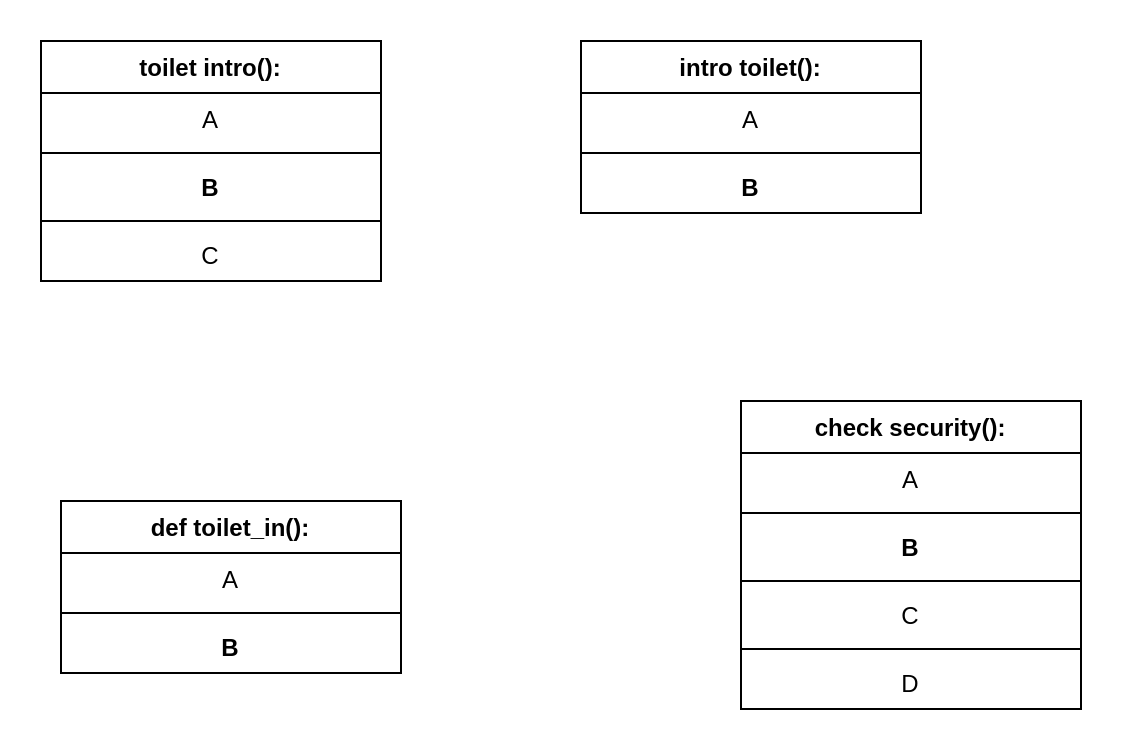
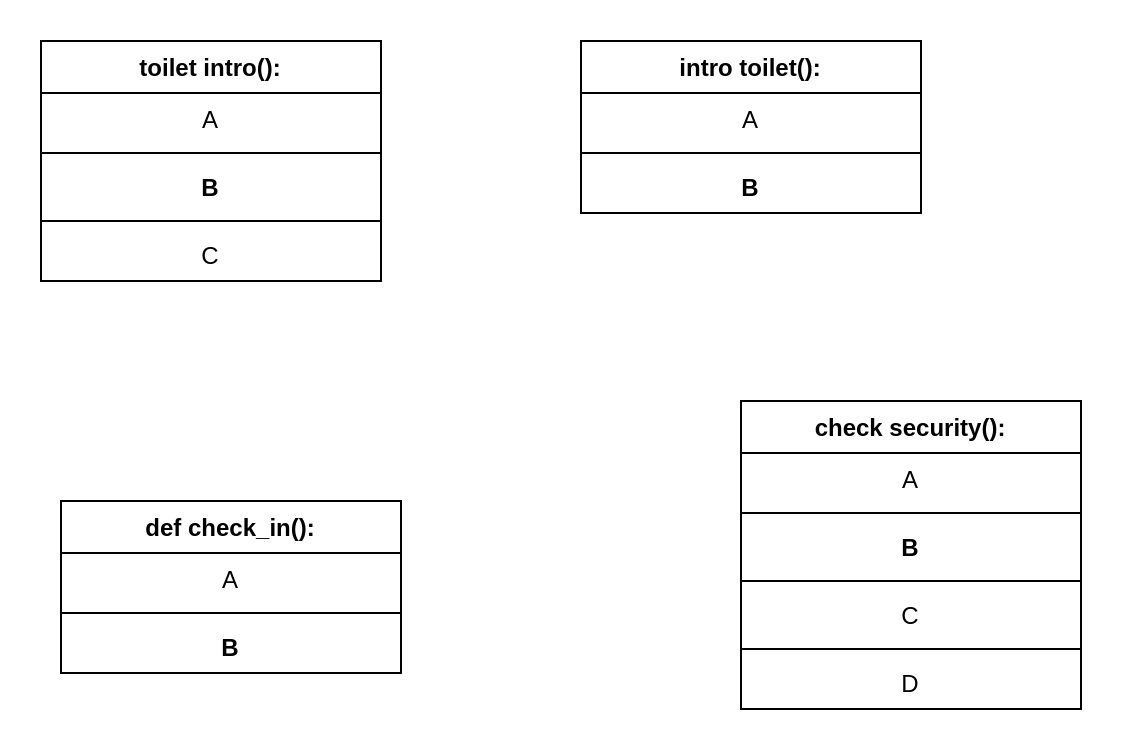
node "def toilet_in():": label "def toilet_in():" -> "def check_in():"
